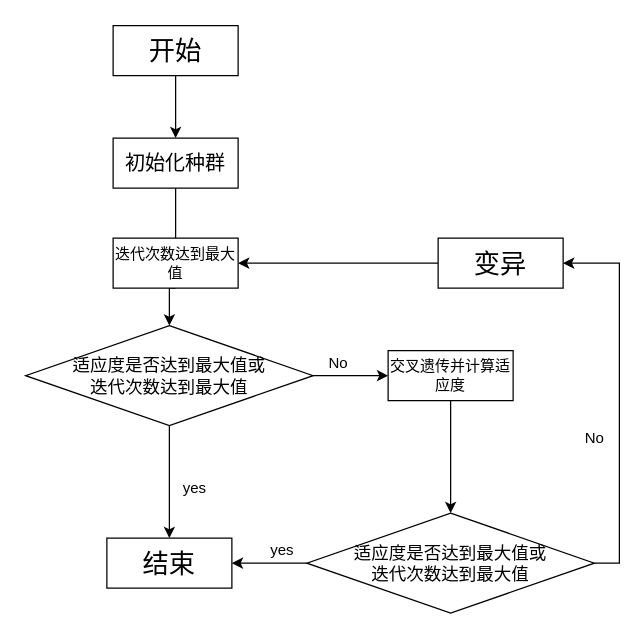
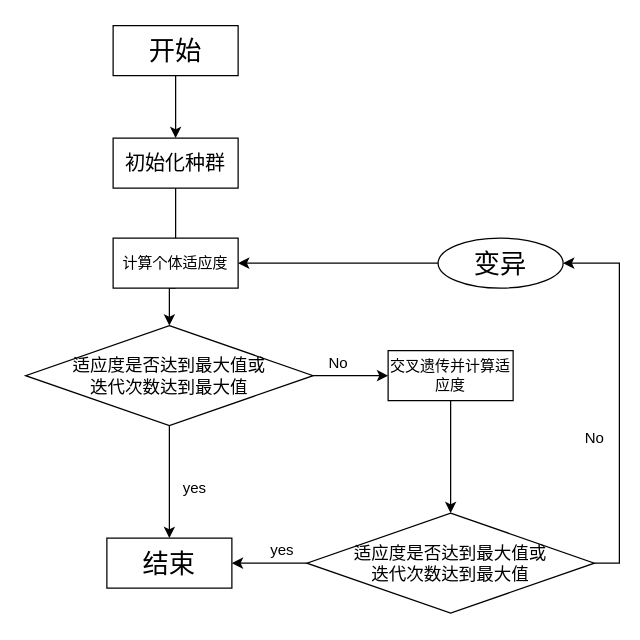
node "迭代次数达到最大值": label "迭代次数达到最大值" -> "计算个体适应度"
node "变异": shape rectangle -> ellipse
